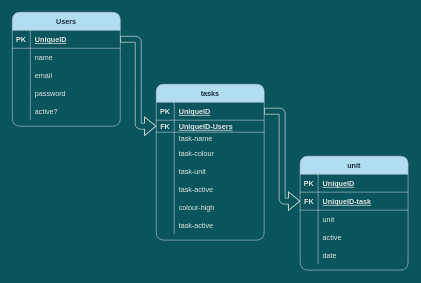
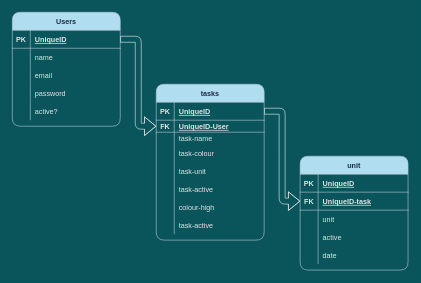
node "UniqueID-Users": label "UniqueID-Users" -> "UniqueID-User"
